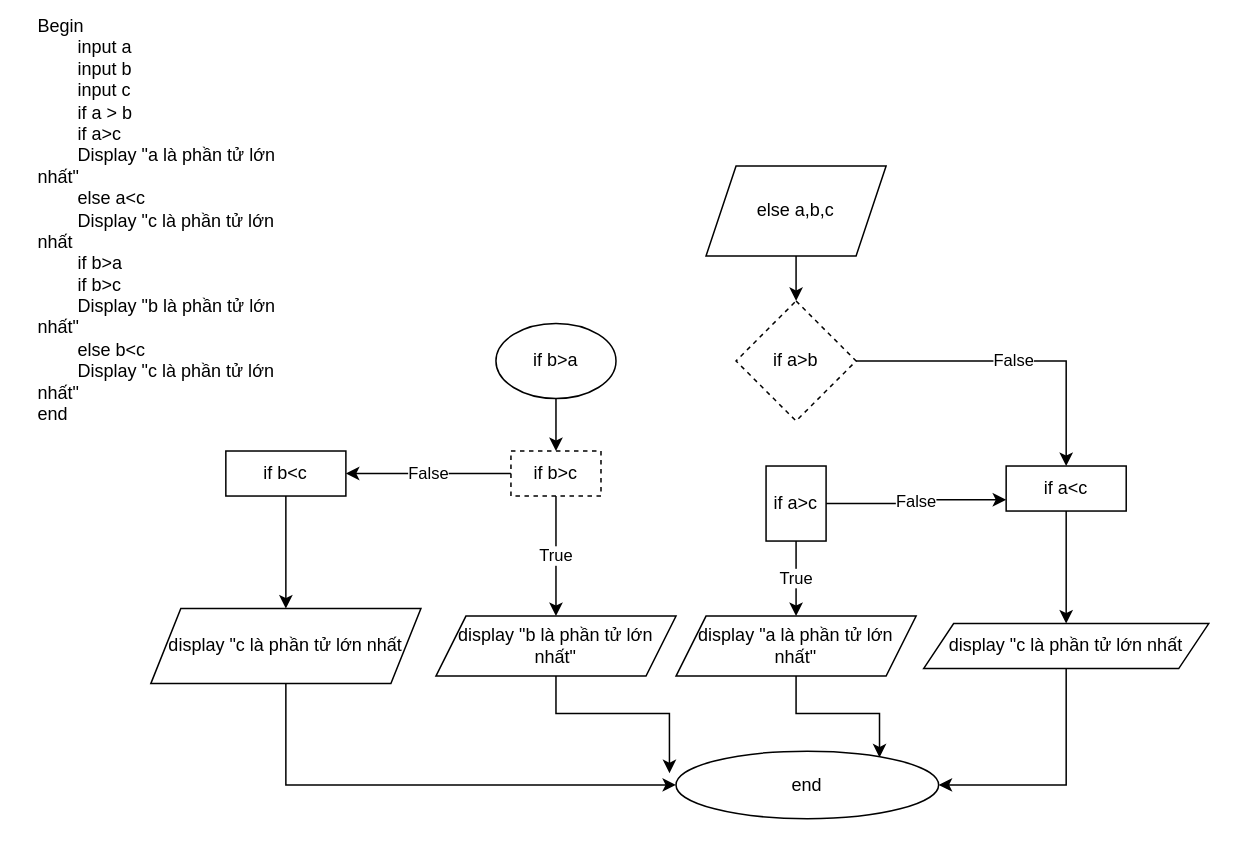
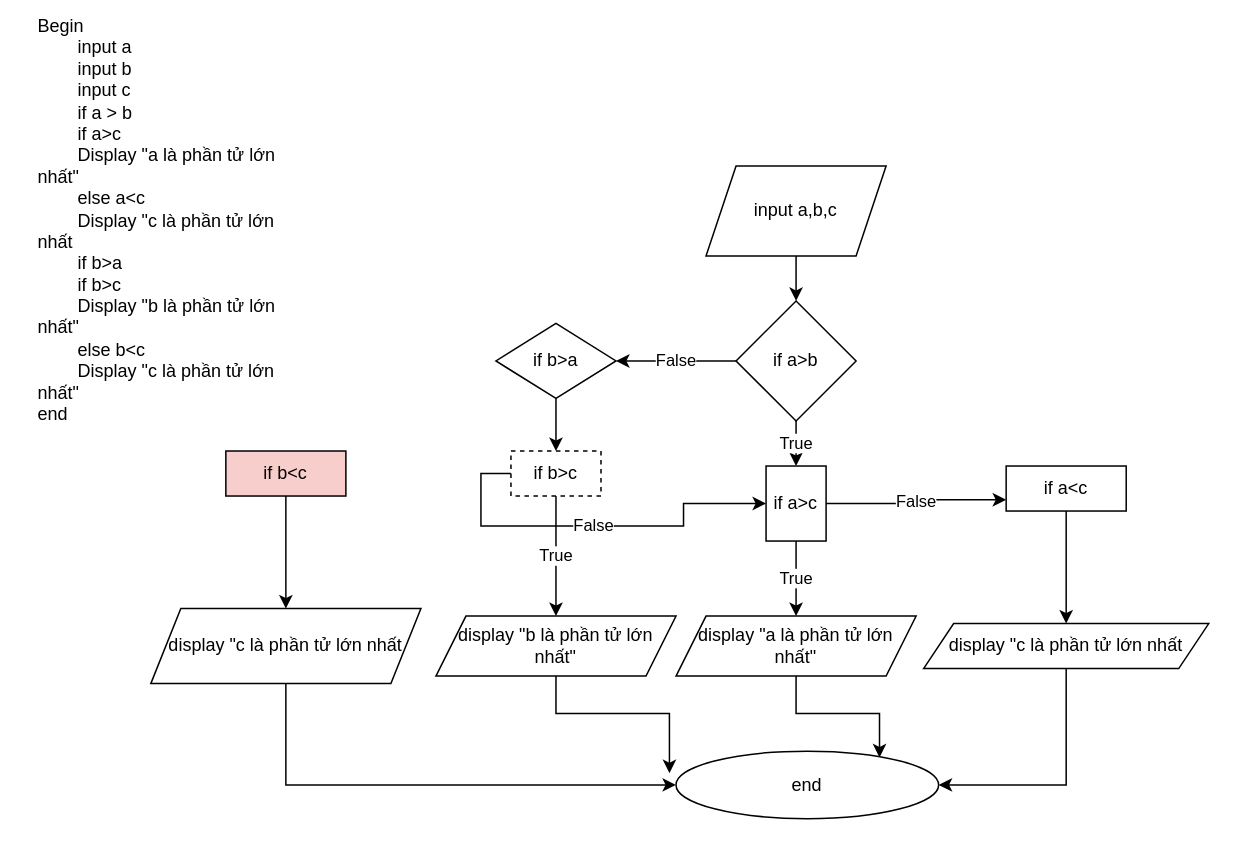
node "else a,b,c": label "else a,b,c" -> "input a,b,c"
node "if b>a": shape ellipse -> diamond
node "if a>b": style dashed -> solid
edge "if a>b" -> "if a<c": now "if a>b" -> "if b>a"
edge "if a>b" -> "if a>c": added, label "True"
node "if b<c": fillcolor #ffffff -> #f8cecc
edge "if b>c" -> "if b<c": now "if b>c" -> "if a>c"
